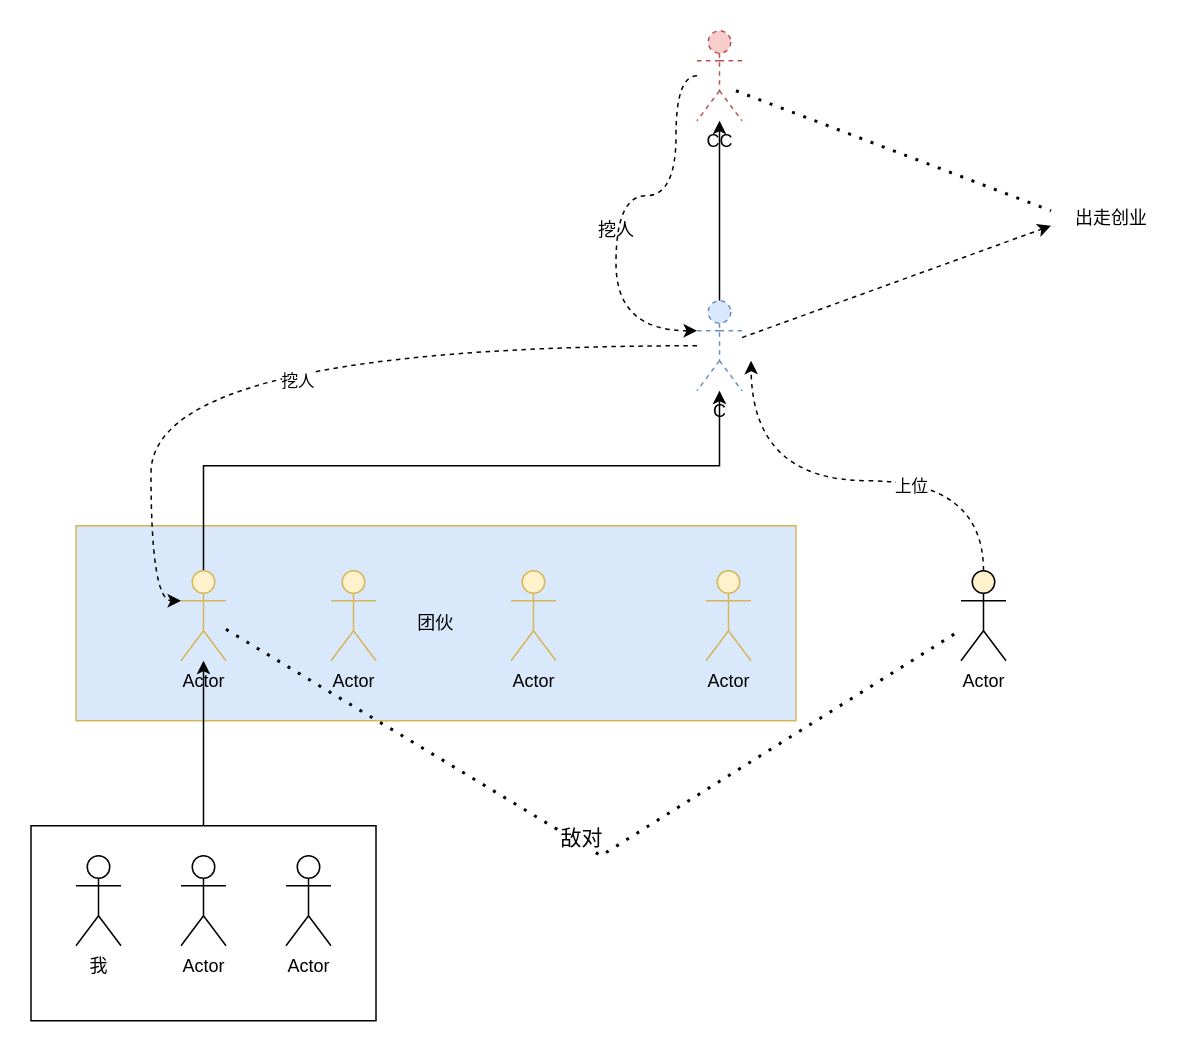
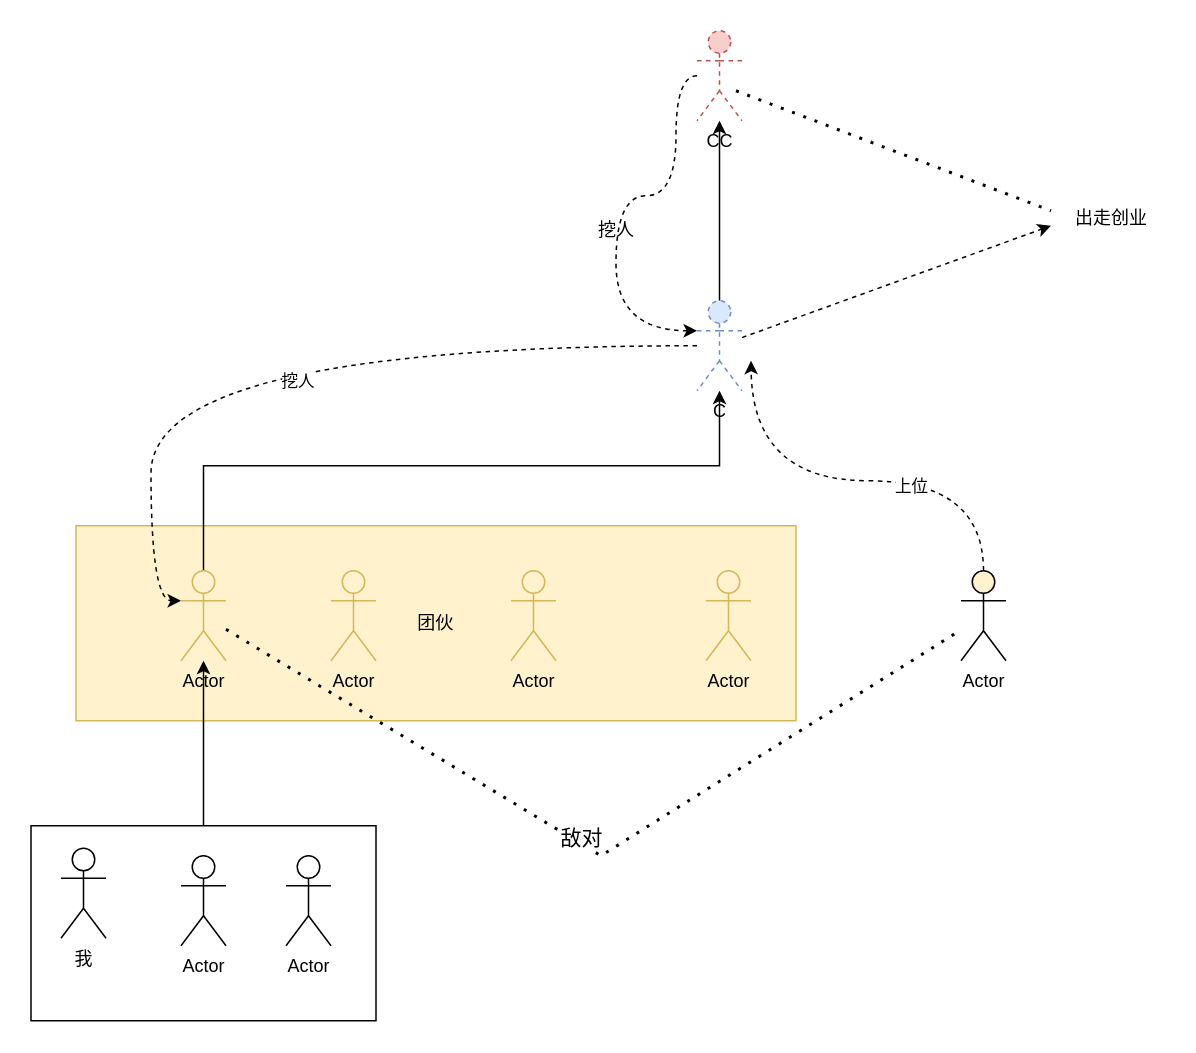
node "团伙": fillcolor #dae8fc -> #fff2cc
node "我": moved (98, 901) -> (83, 893)
